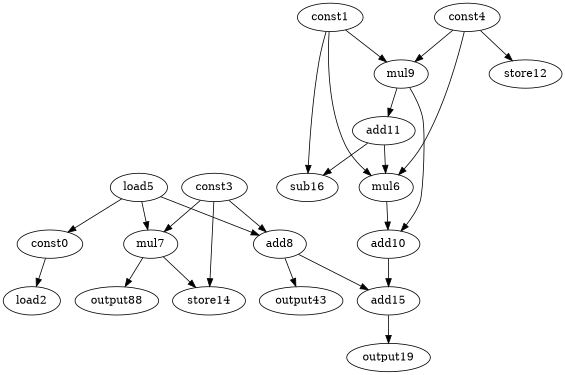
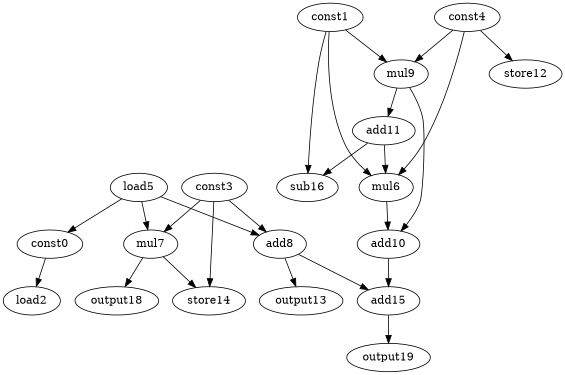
node "output88": label "output88" -> "output18"
node "output43": label "output43" -> "output13"
